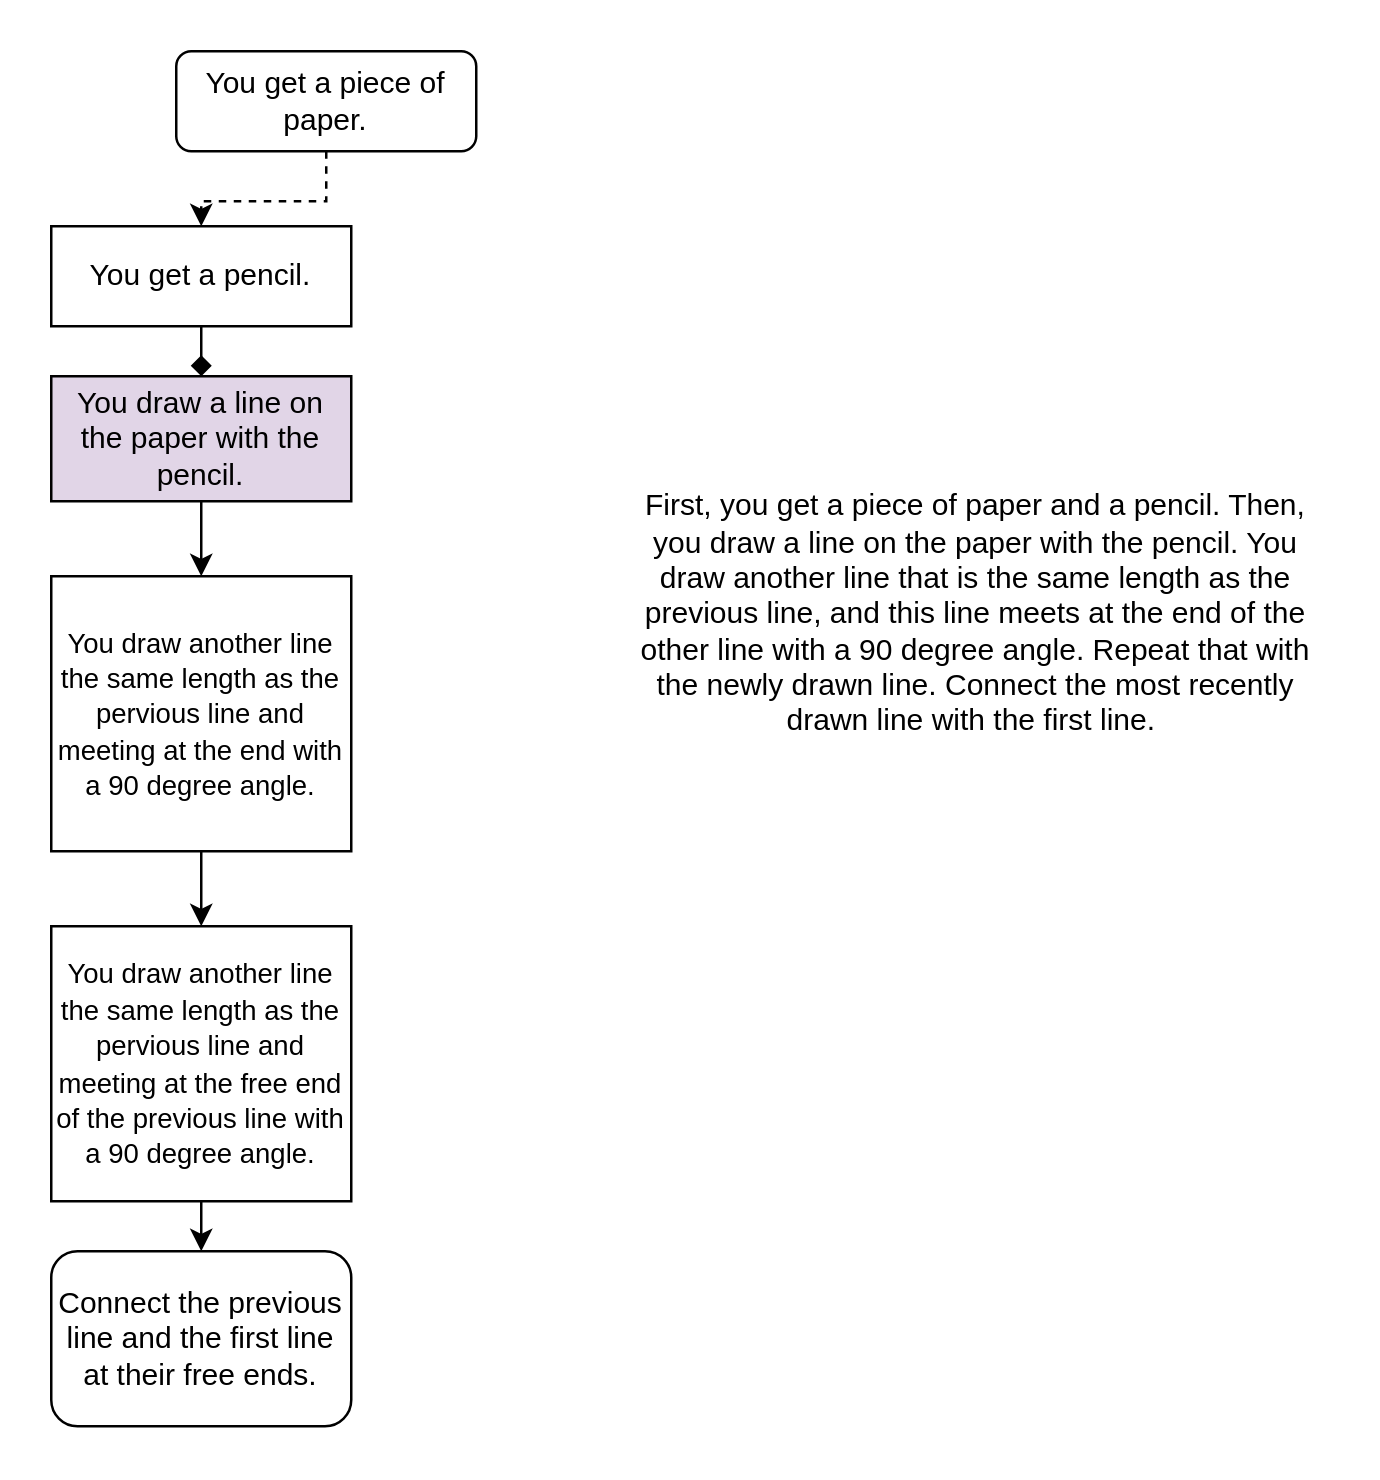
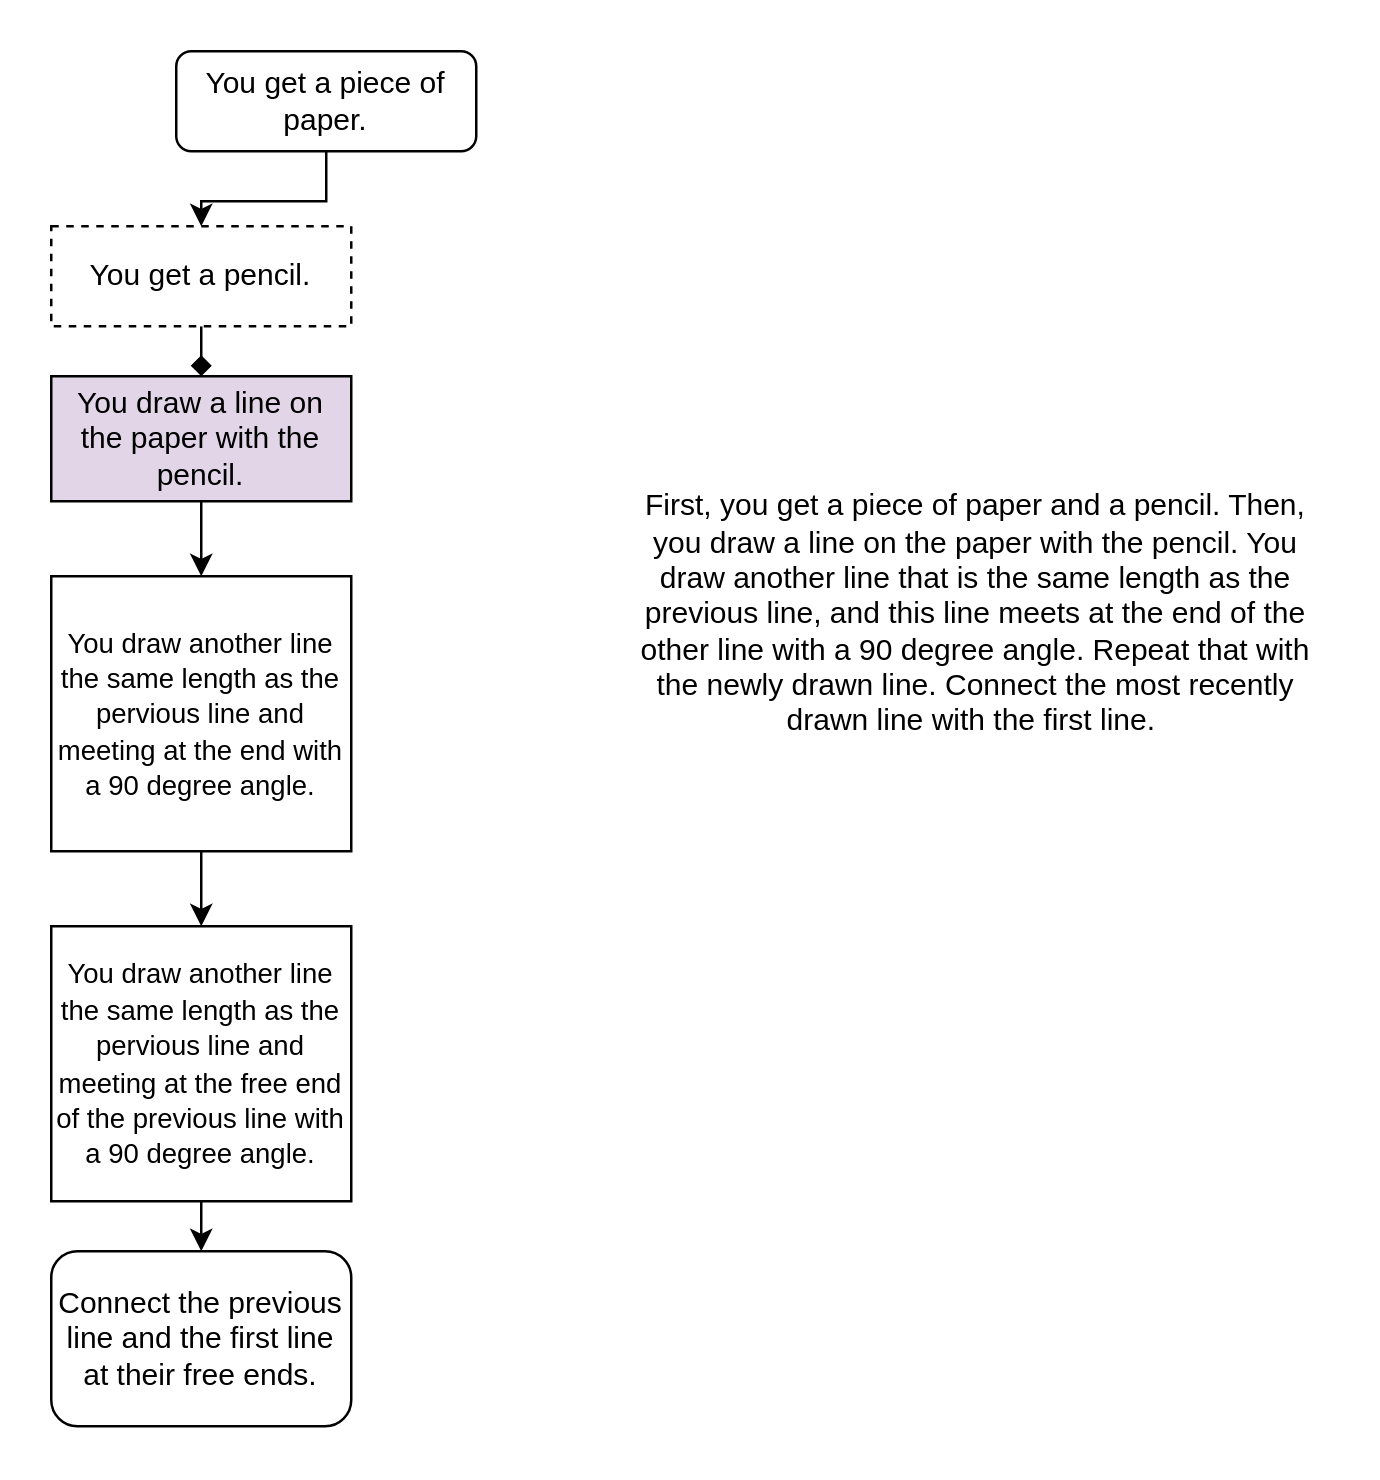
edge "You get a piece of paper." -> "You get a pencil.": style dashed -> solid
node "You get a pencil.": style solid -> dashed
